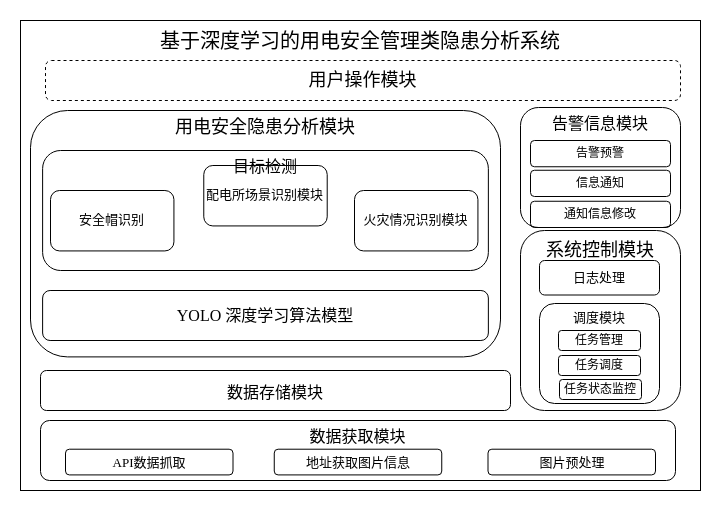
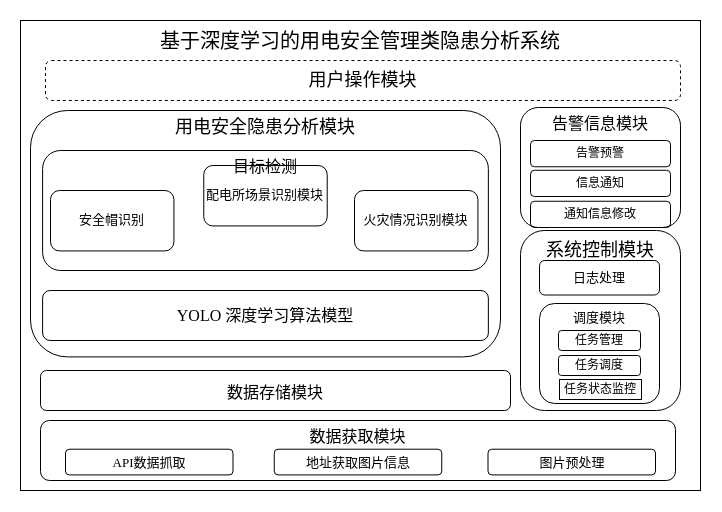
node "任务状态监控": shape rounded rectangle -> rectangle
